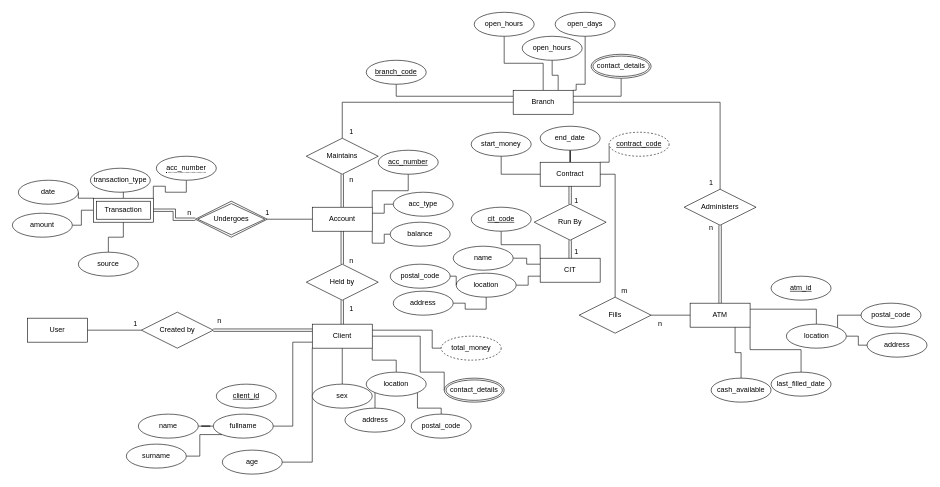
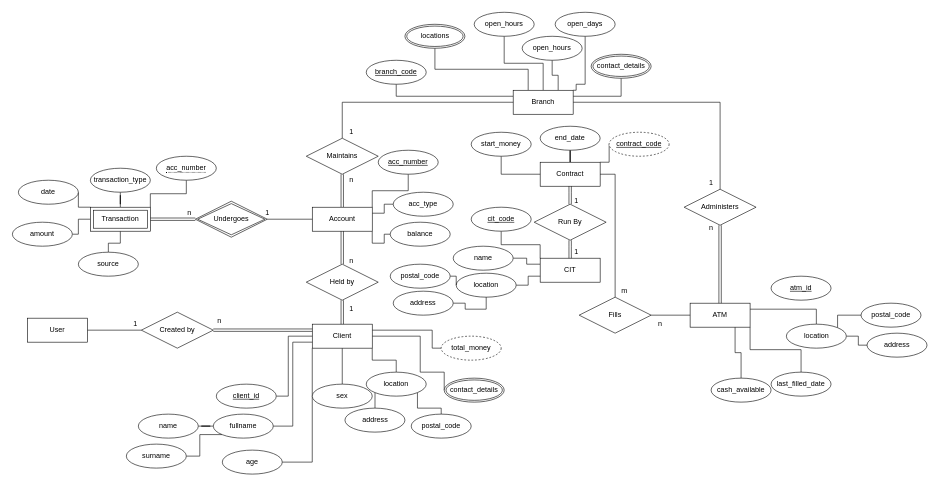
node "locations": added
edge "locations" -- "Branch": added
node "Transaction": moved (123, 210) -> (120, 219)
node "amount": moved (42, 225) -> (42, 234)
edge "Client" -- "client_id": added
